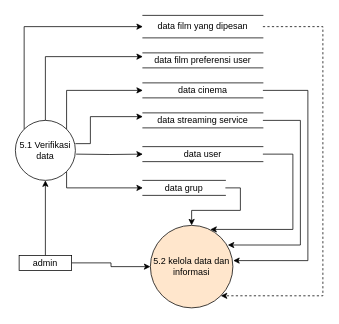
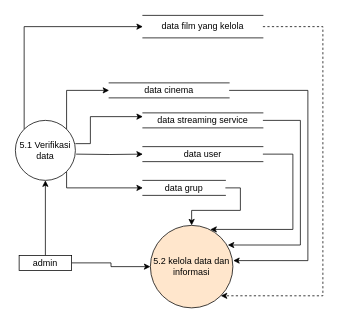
node "data film yang dipesan": label "data film yang dipesan" -> "data film yang kelola"
edge "5.1 Verifikasi data" -> "data film preferensi user": removed
node "data film preferensi user": removed
node "data cinema": moved (203, 90) -> (169, 90)
